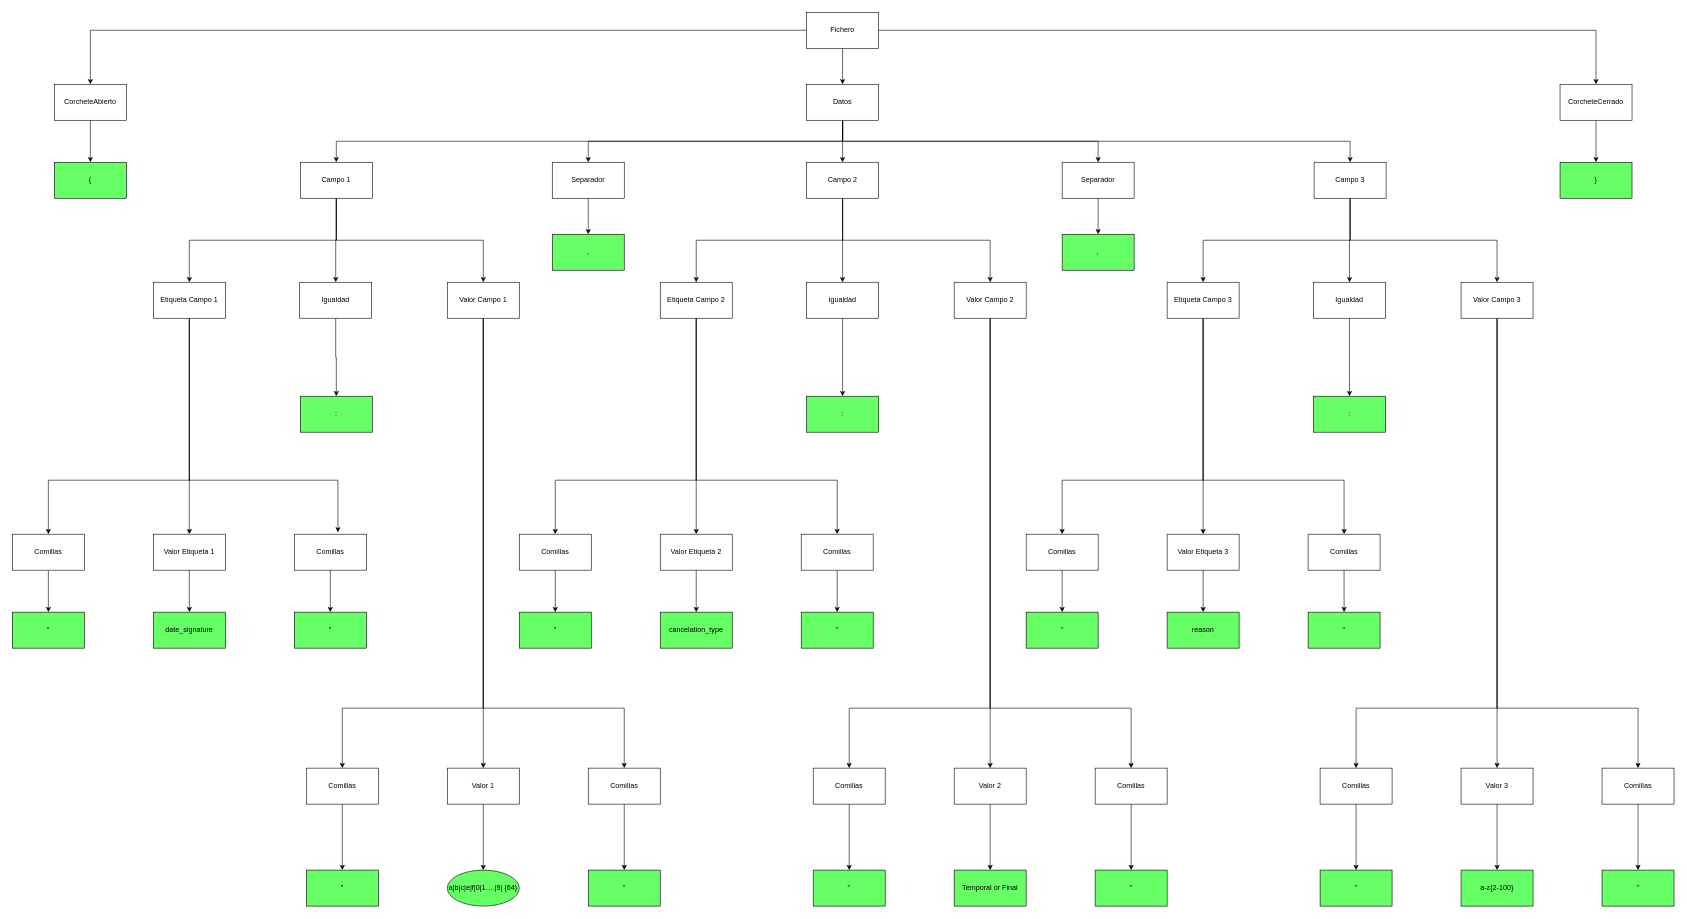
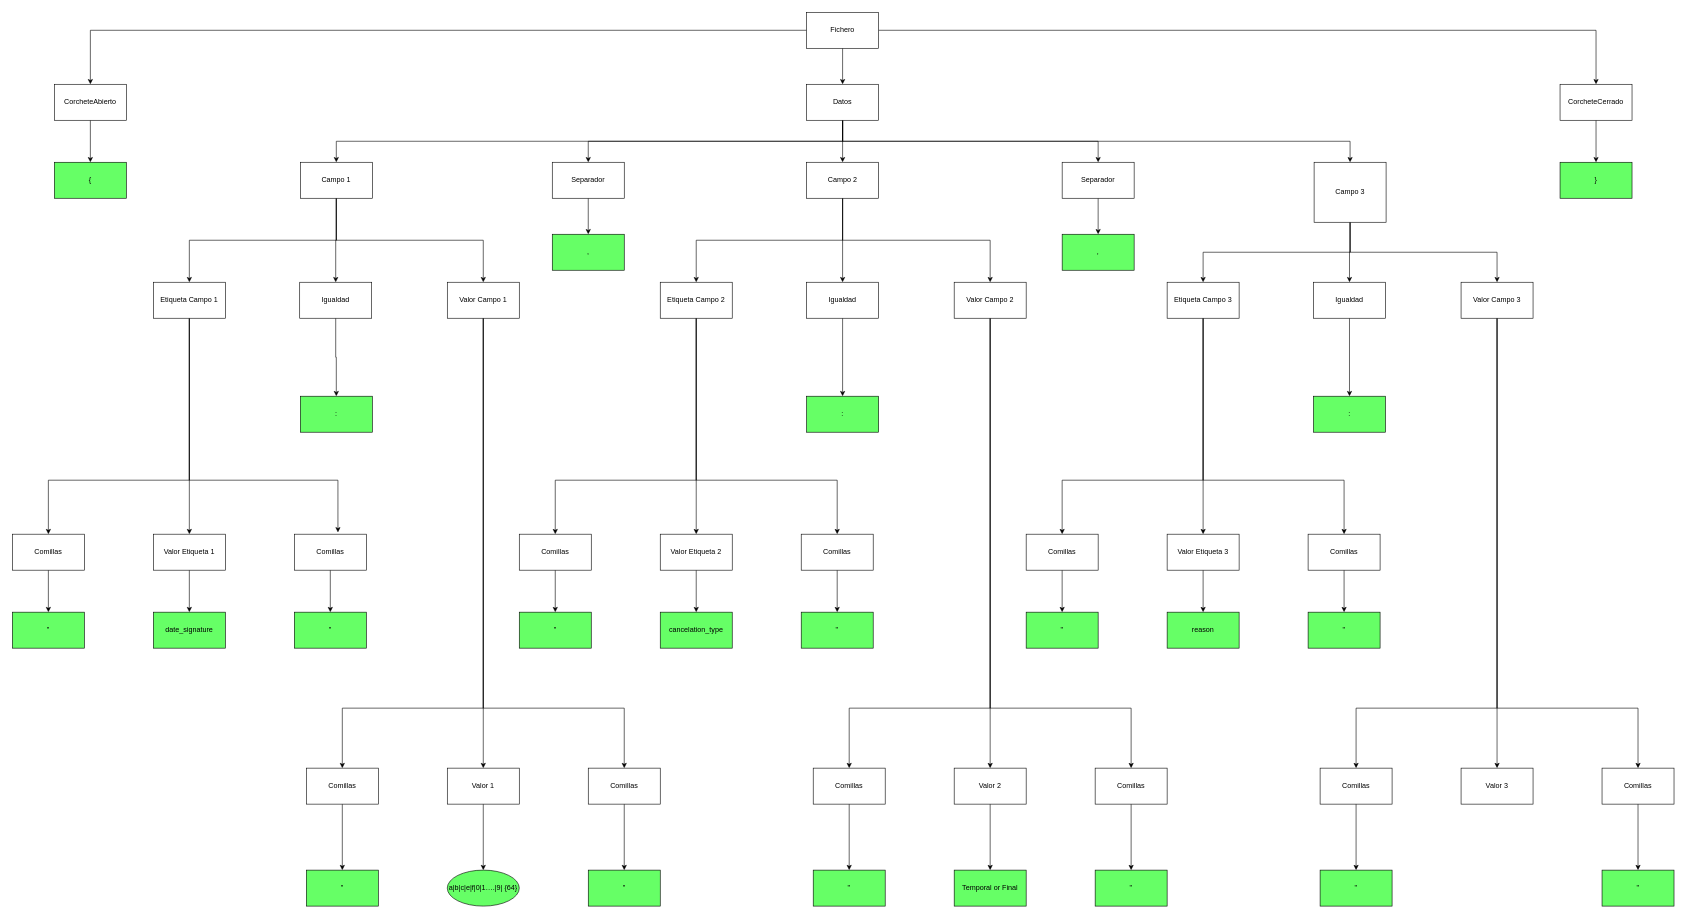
node "Campo 3": size 72x36 -> 72x60
edge "Valor 3" -> "a-z{2-100}": removed
node "a-z{2-100}": removed
